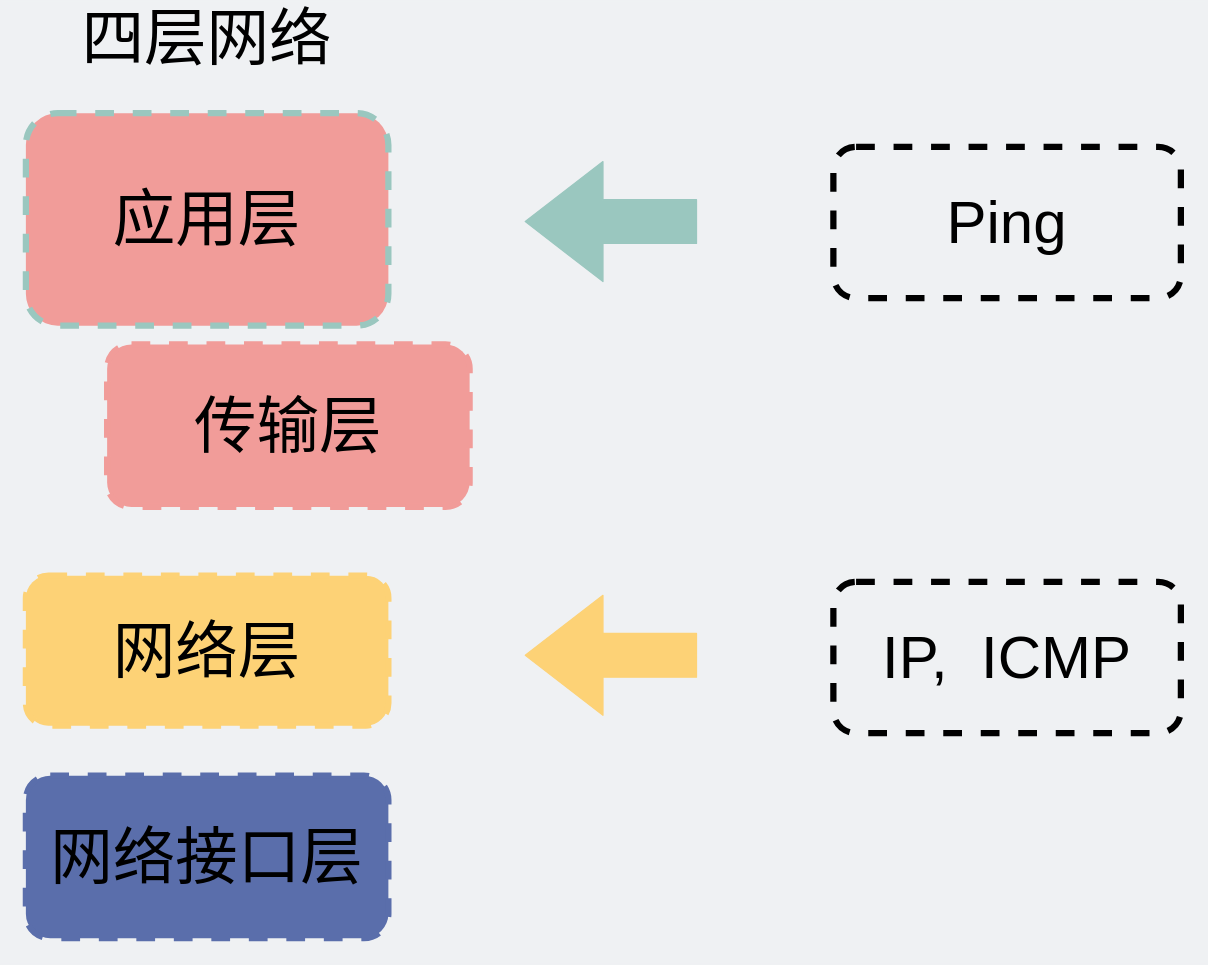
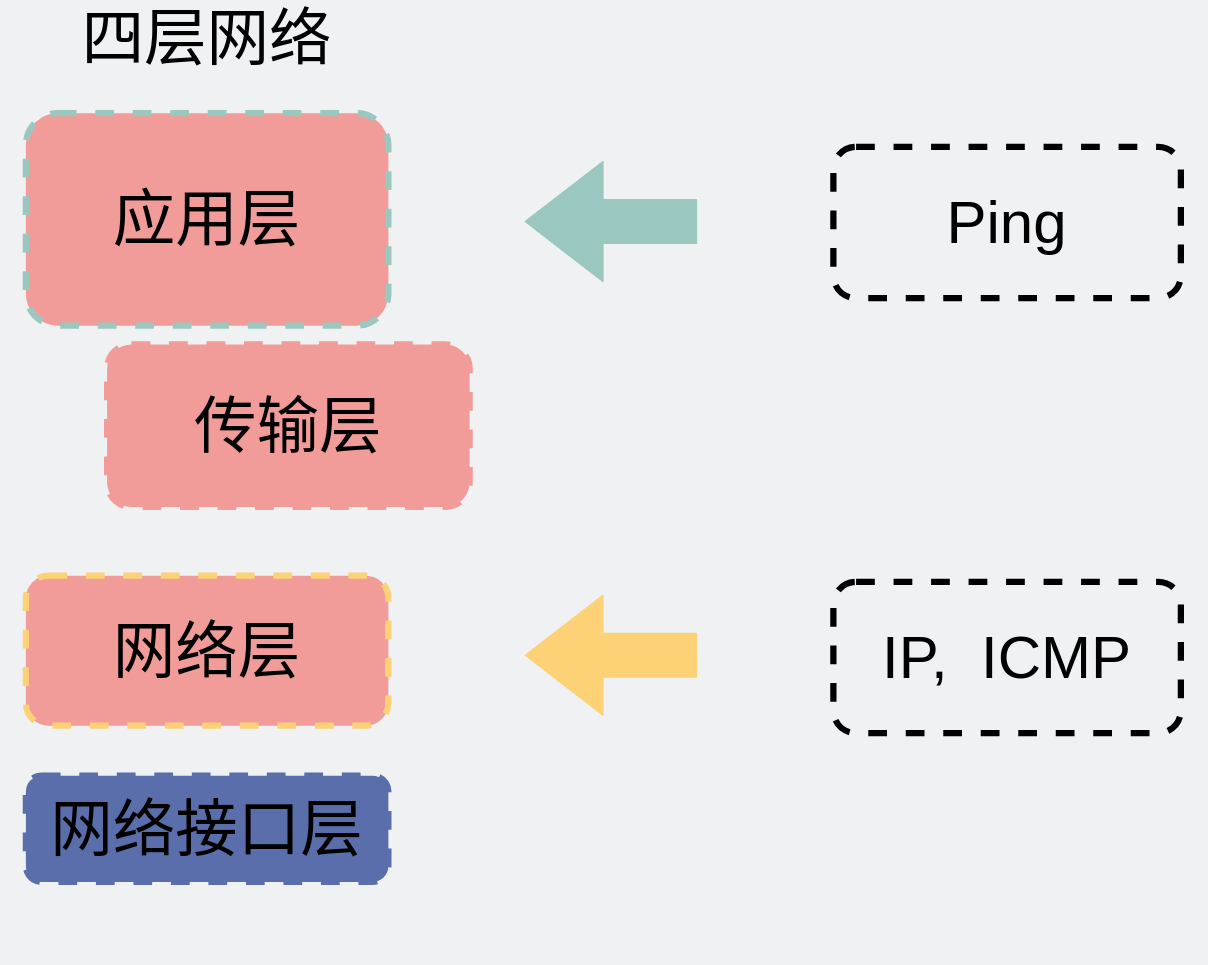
node "网络层": fillcolor #fdd276 -> #f19c99
node "网络接口层": size 363x163 -> 363x106
